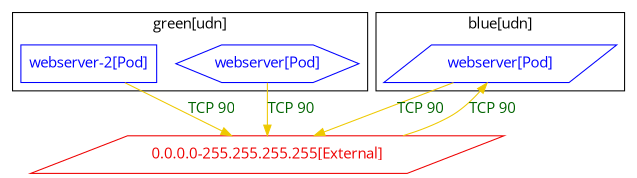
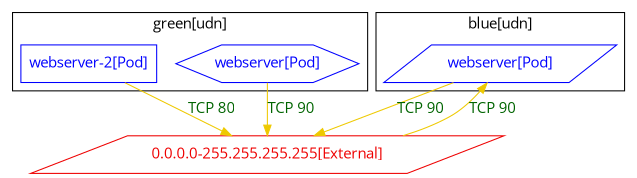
edge "webserver-2[Pod]" -> "0.0.0.0-255.255.255.255[External]": label "TCP 90" -> "TCP 80"
